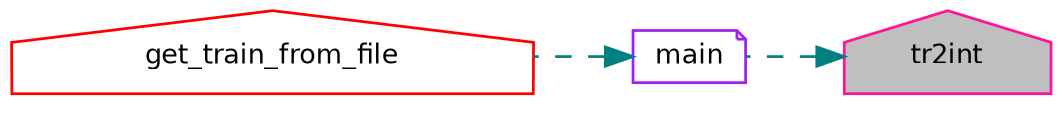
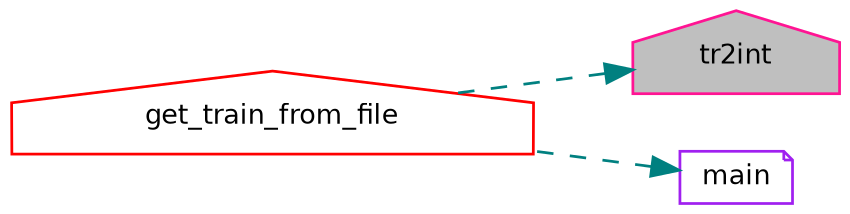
edge "main" -> "tr2int": now "get_train_from_file" -> "tr2int"
